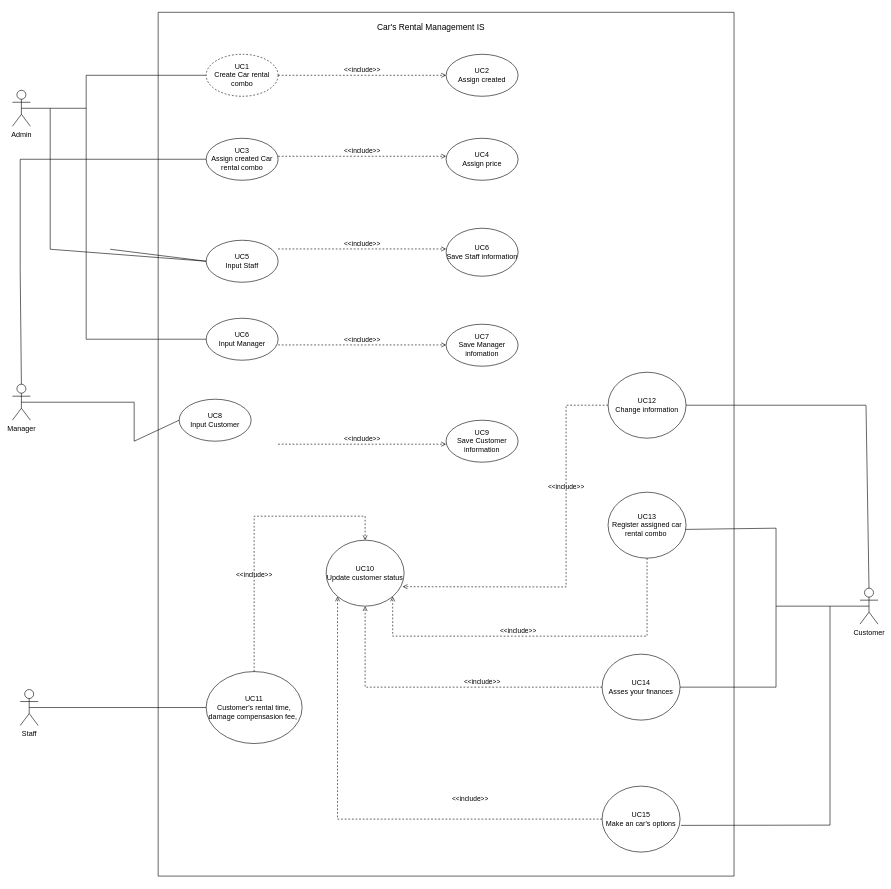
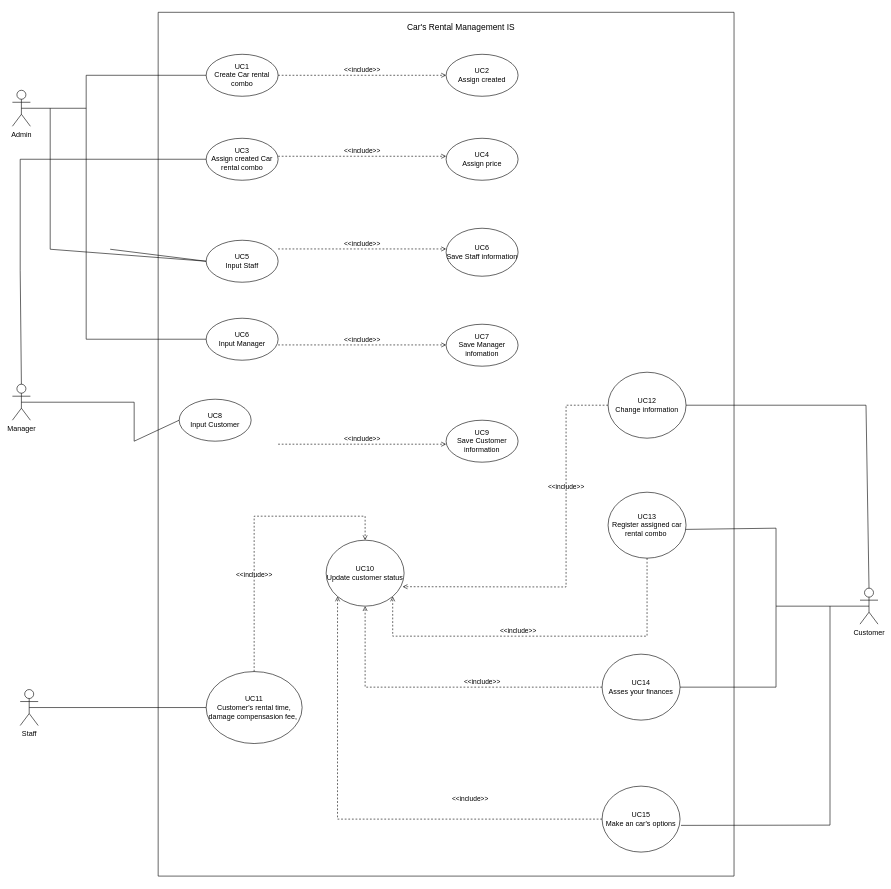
node "Car's Rental Management IS": moved (431, 27) -> (461, 27)
node "UC1 Create Car rental combo": style dashed -> solid
